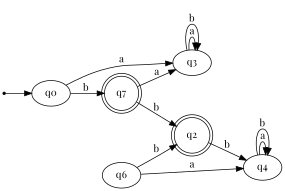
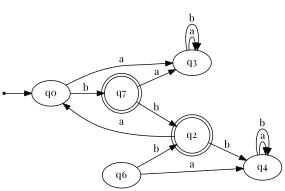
edge "q2" -> "q0": added, label "a"
